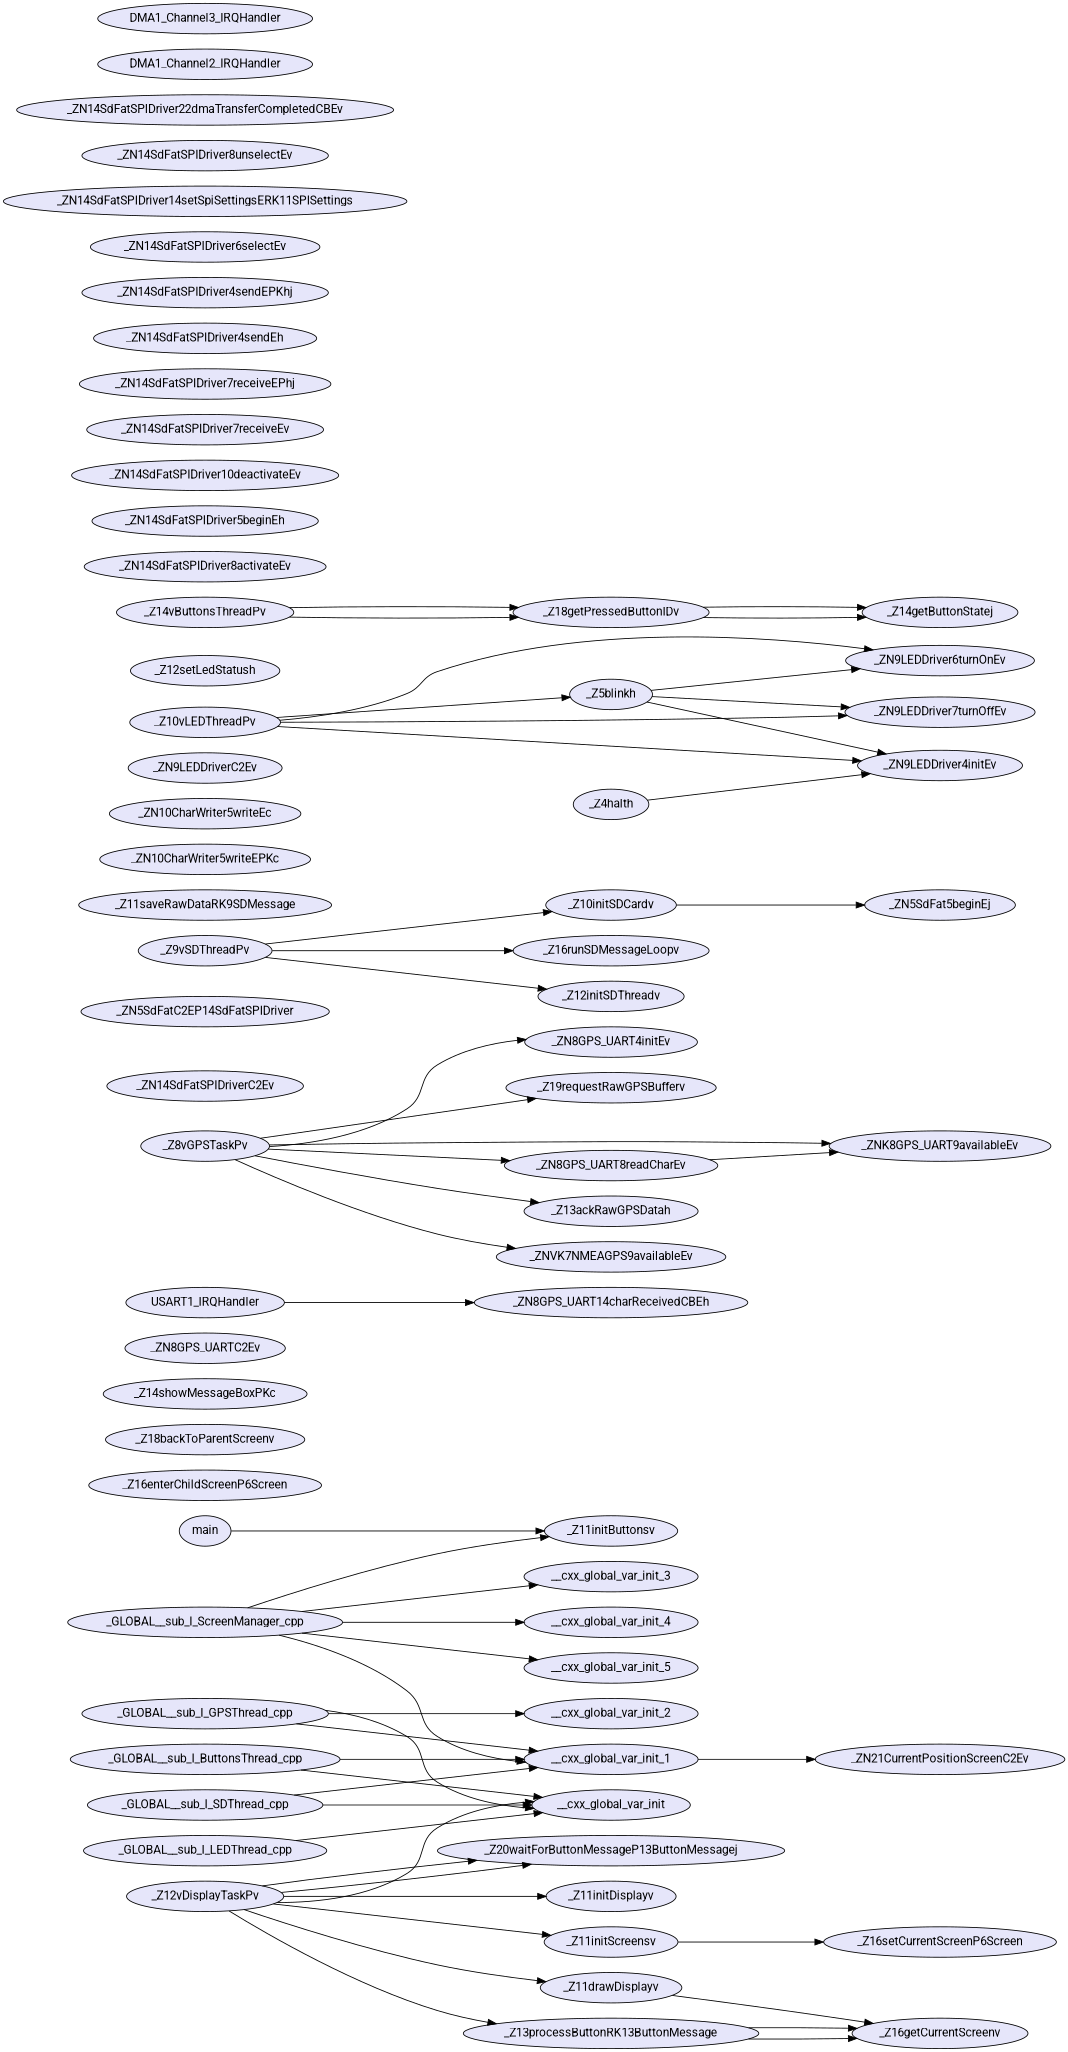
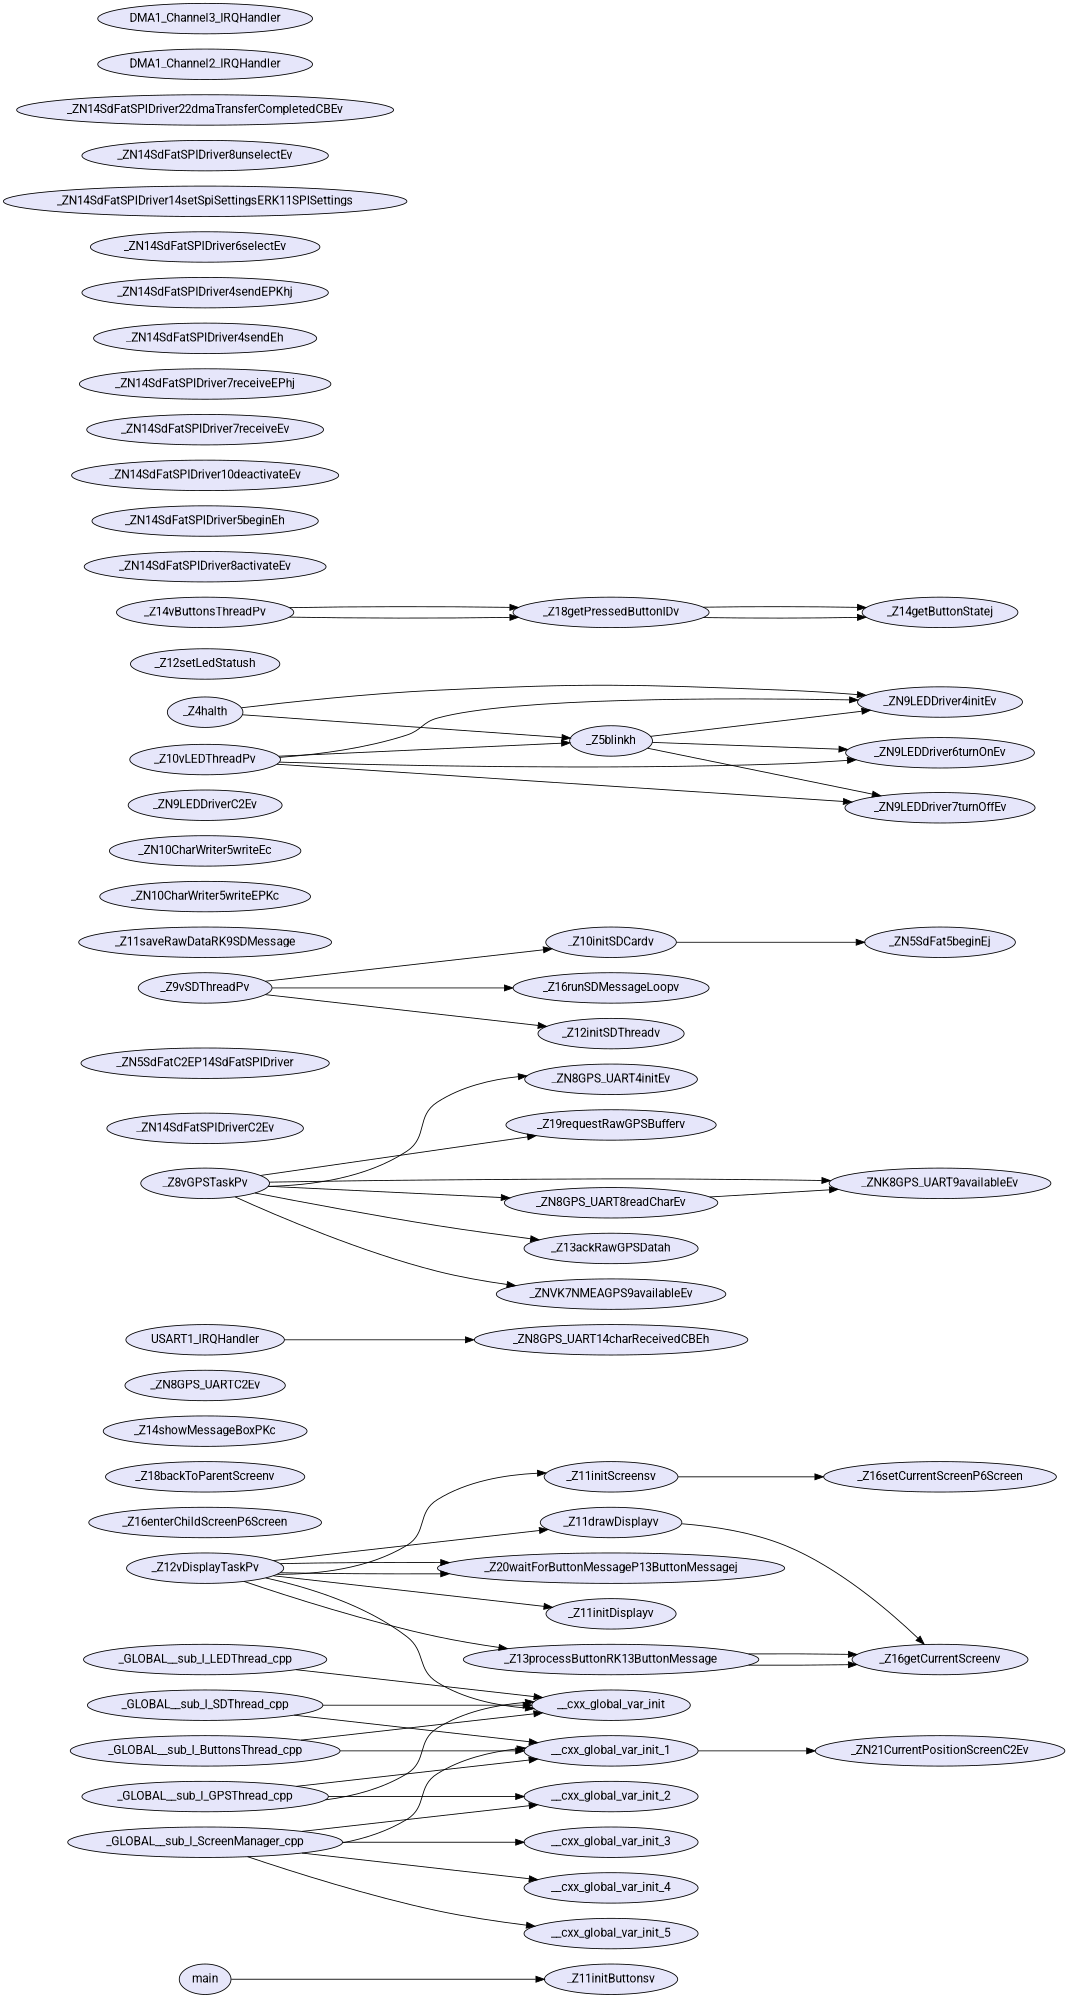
edge "_Z4halth" -> "_Z5blinkh": added
edge "_GLOBAL__sub_I_ScreenManager_cpp" -> "_Z11initButtonsv": now "_GLOBAL__sub_I_ScreenManager_cpp" -> "__cxx_global_var_init_2"
